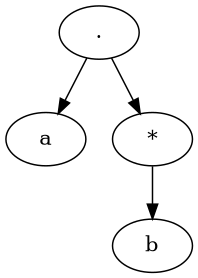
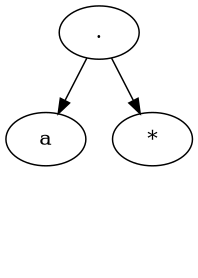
node "b": removed
